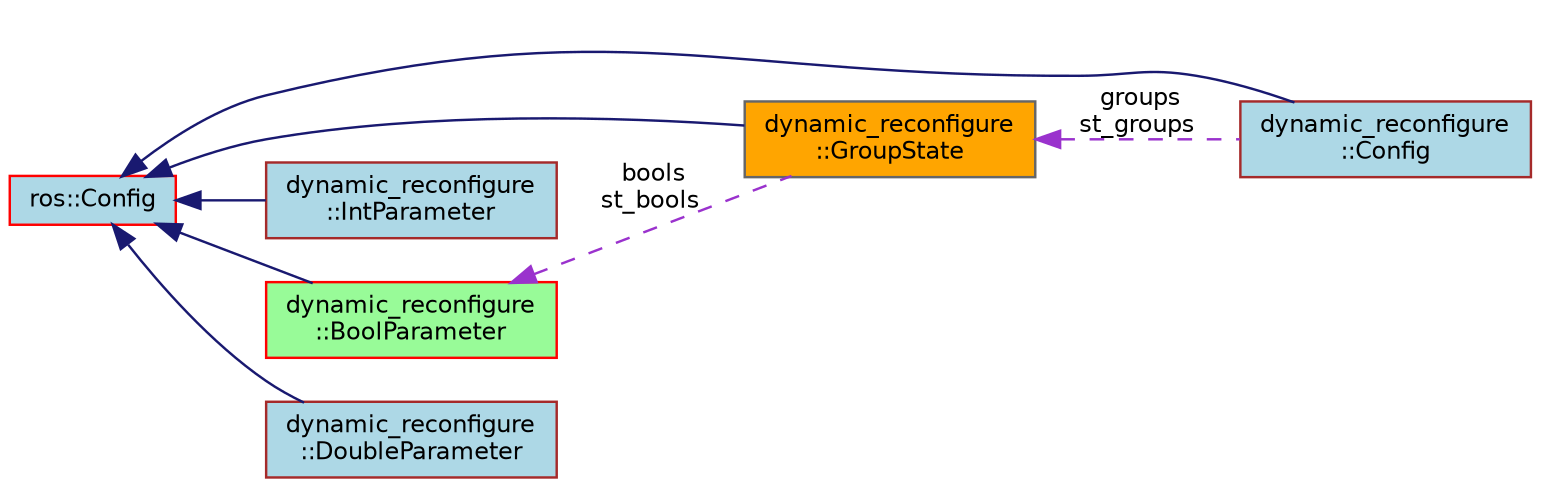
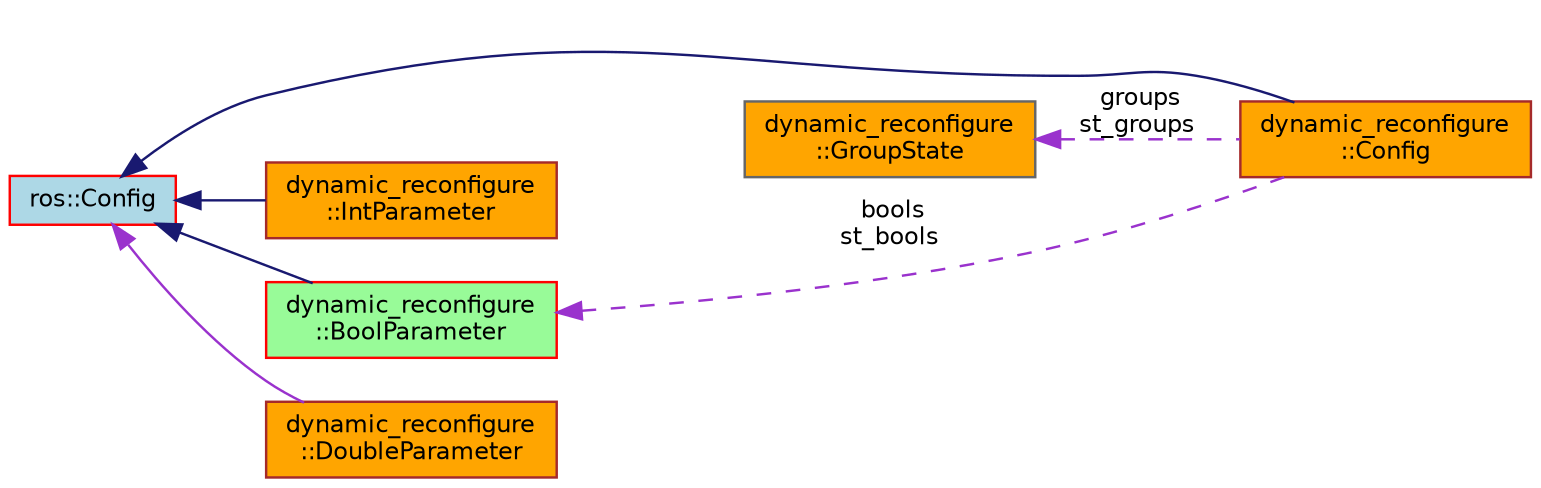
edge "dynamic_reconfigure ::GroupState" -> "ros::Config": removed
node "dynamic_reconfigure ::Config": fillcolor lightblue -> orange
node "dynamic_reconfigure ::IntParameter": fillcolor lightblue -> orange
edge "dynamic_reconfigure ::GroupState" -> "dynamic_reconfigure ::BoolParameter": now "dynamic_reconfigure ::Config" -> "dynamic_reconfigure ::BoolParameter"
edge "dynamic_reconfigure ::DoubleParameter" -> "ros::Config": color midnightblue -> darkorchid3
node "dynamic_reconfigure ::DoubleParameter": fillcolor lightblue -> orange
